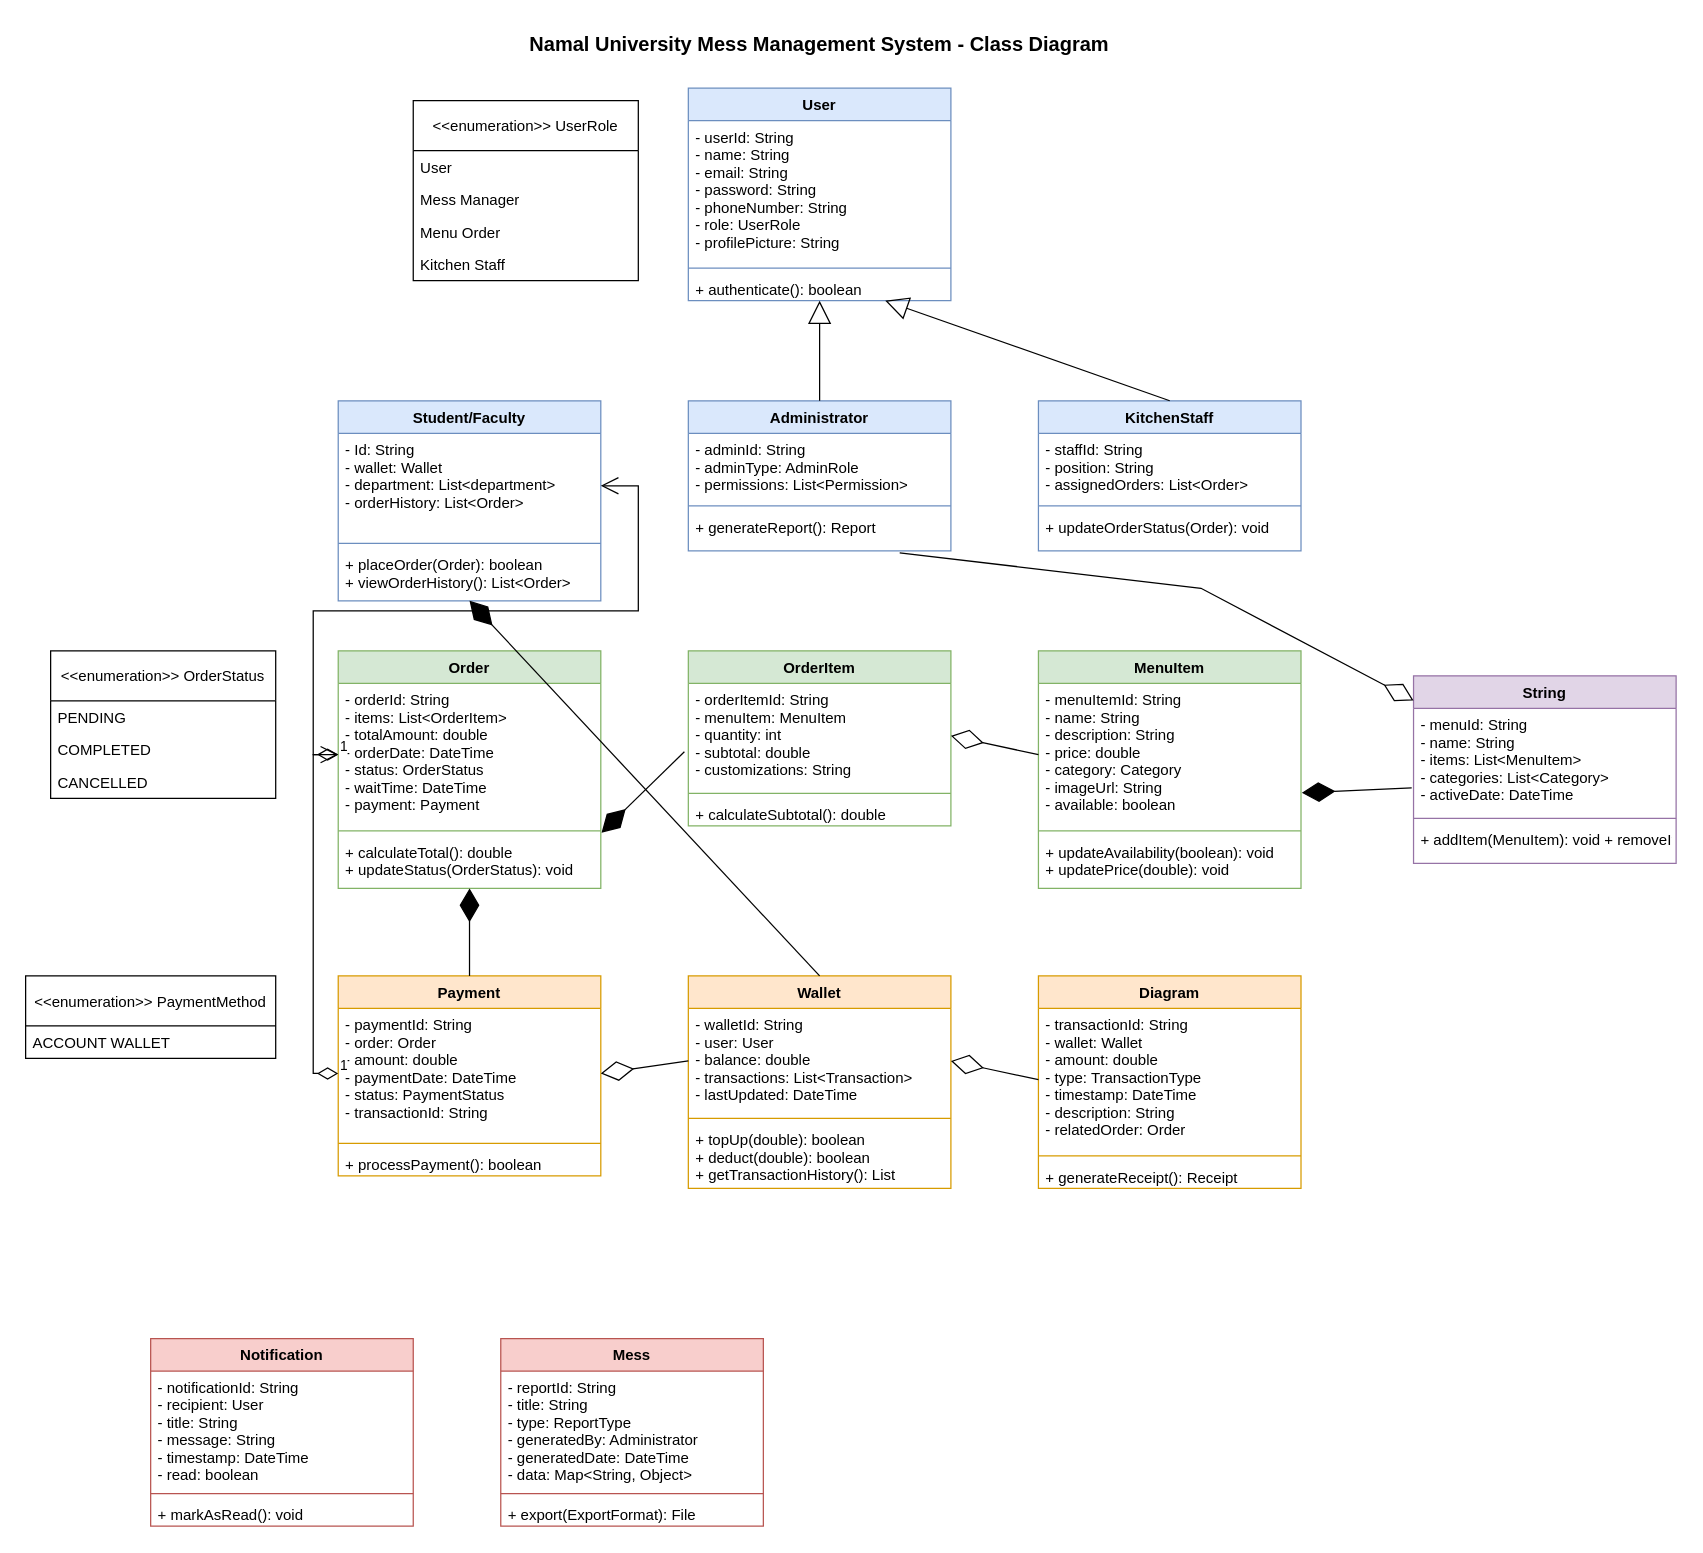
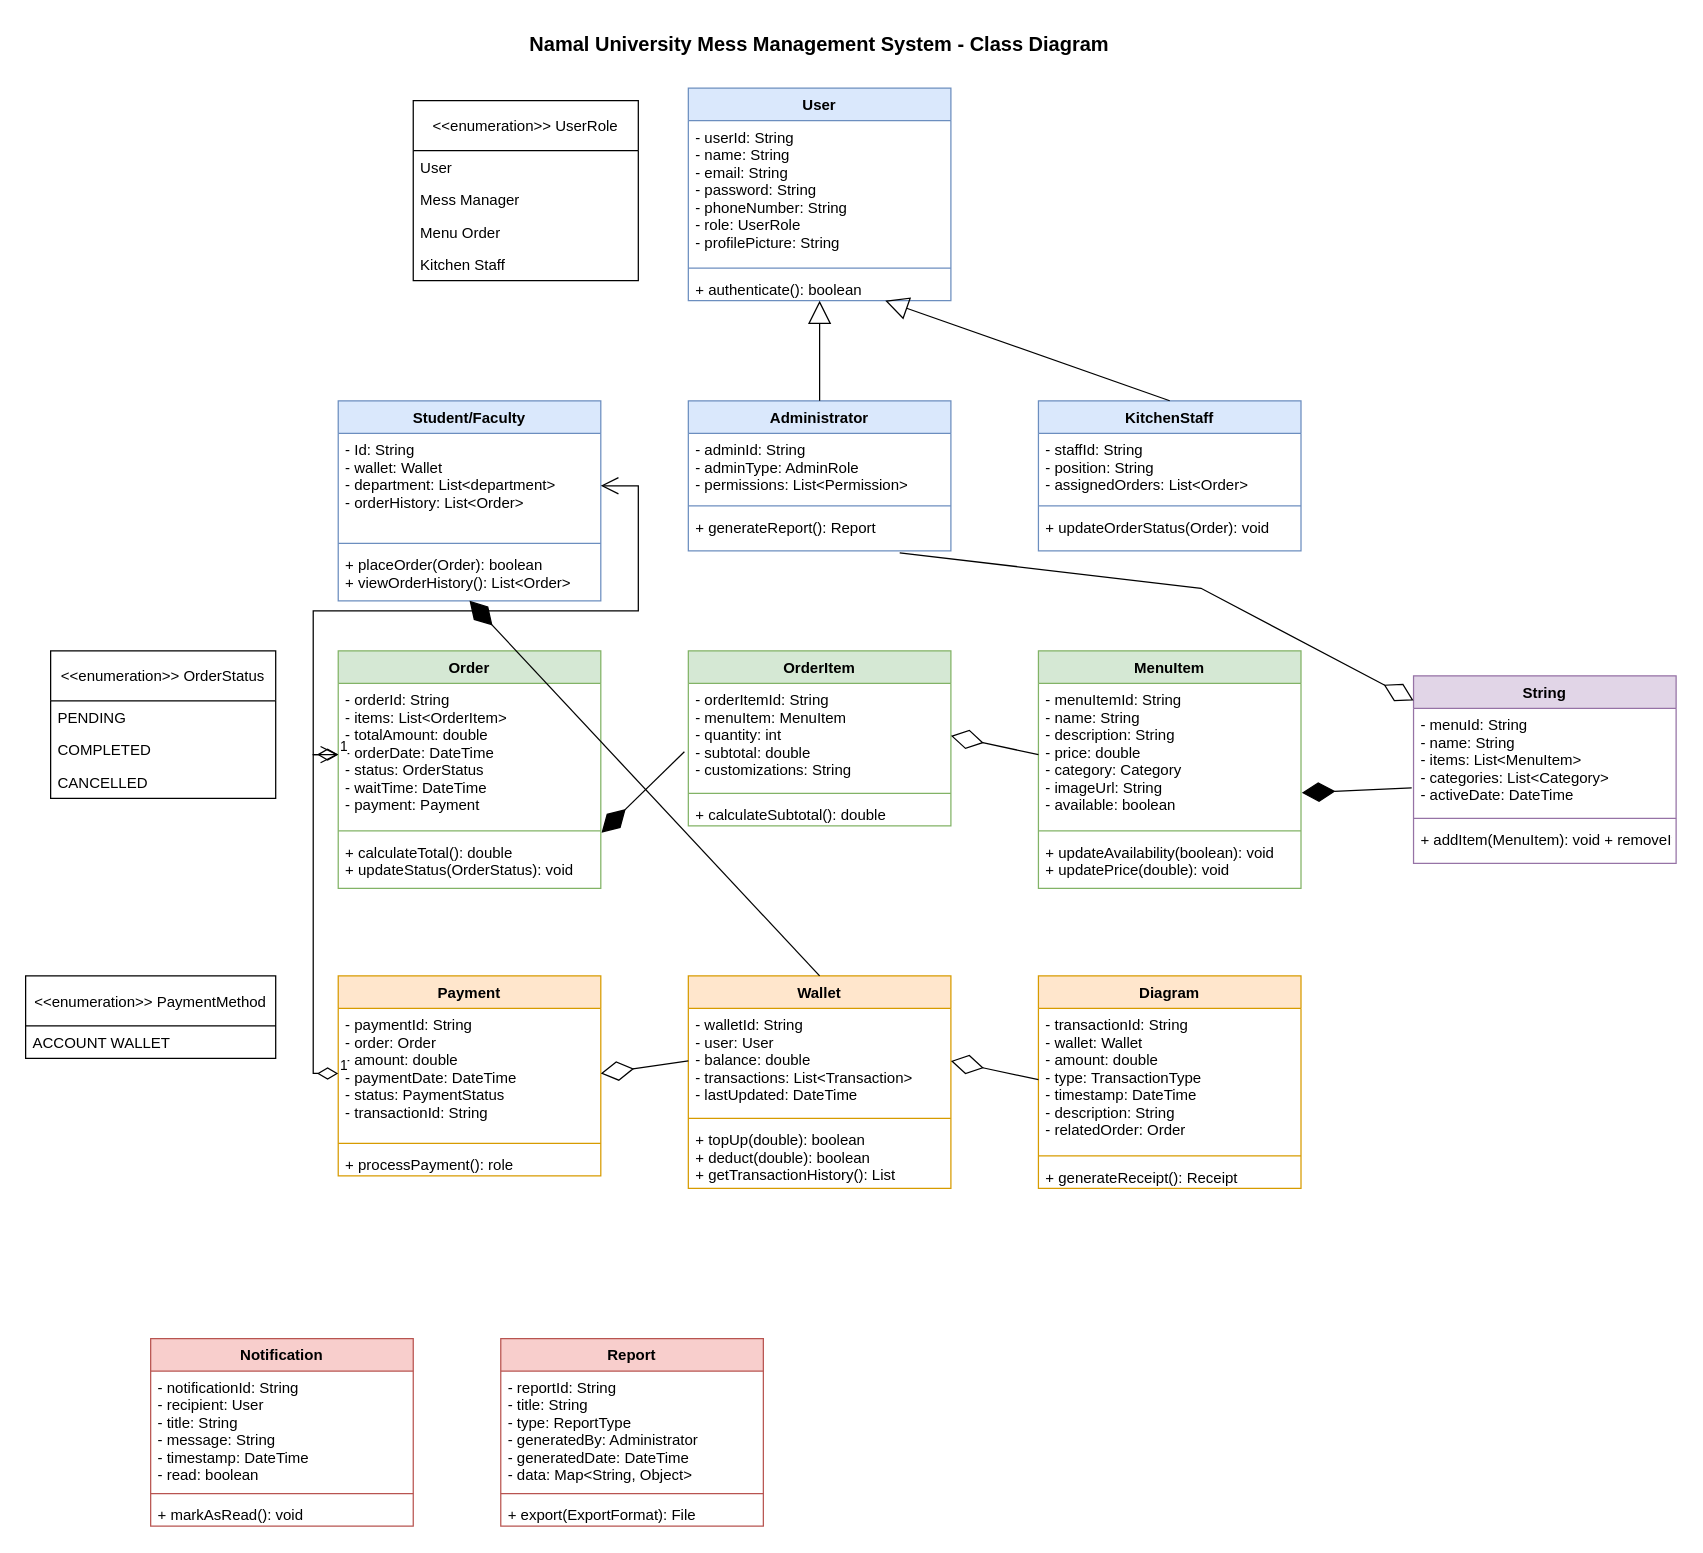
edge "Payment" -> "Order": removed
node "+ processPayment(): boolean": label "+ processPayment(): boolean" -> "+ processPayment(): role"
node "Mess": label "Mess" -> "Report"
